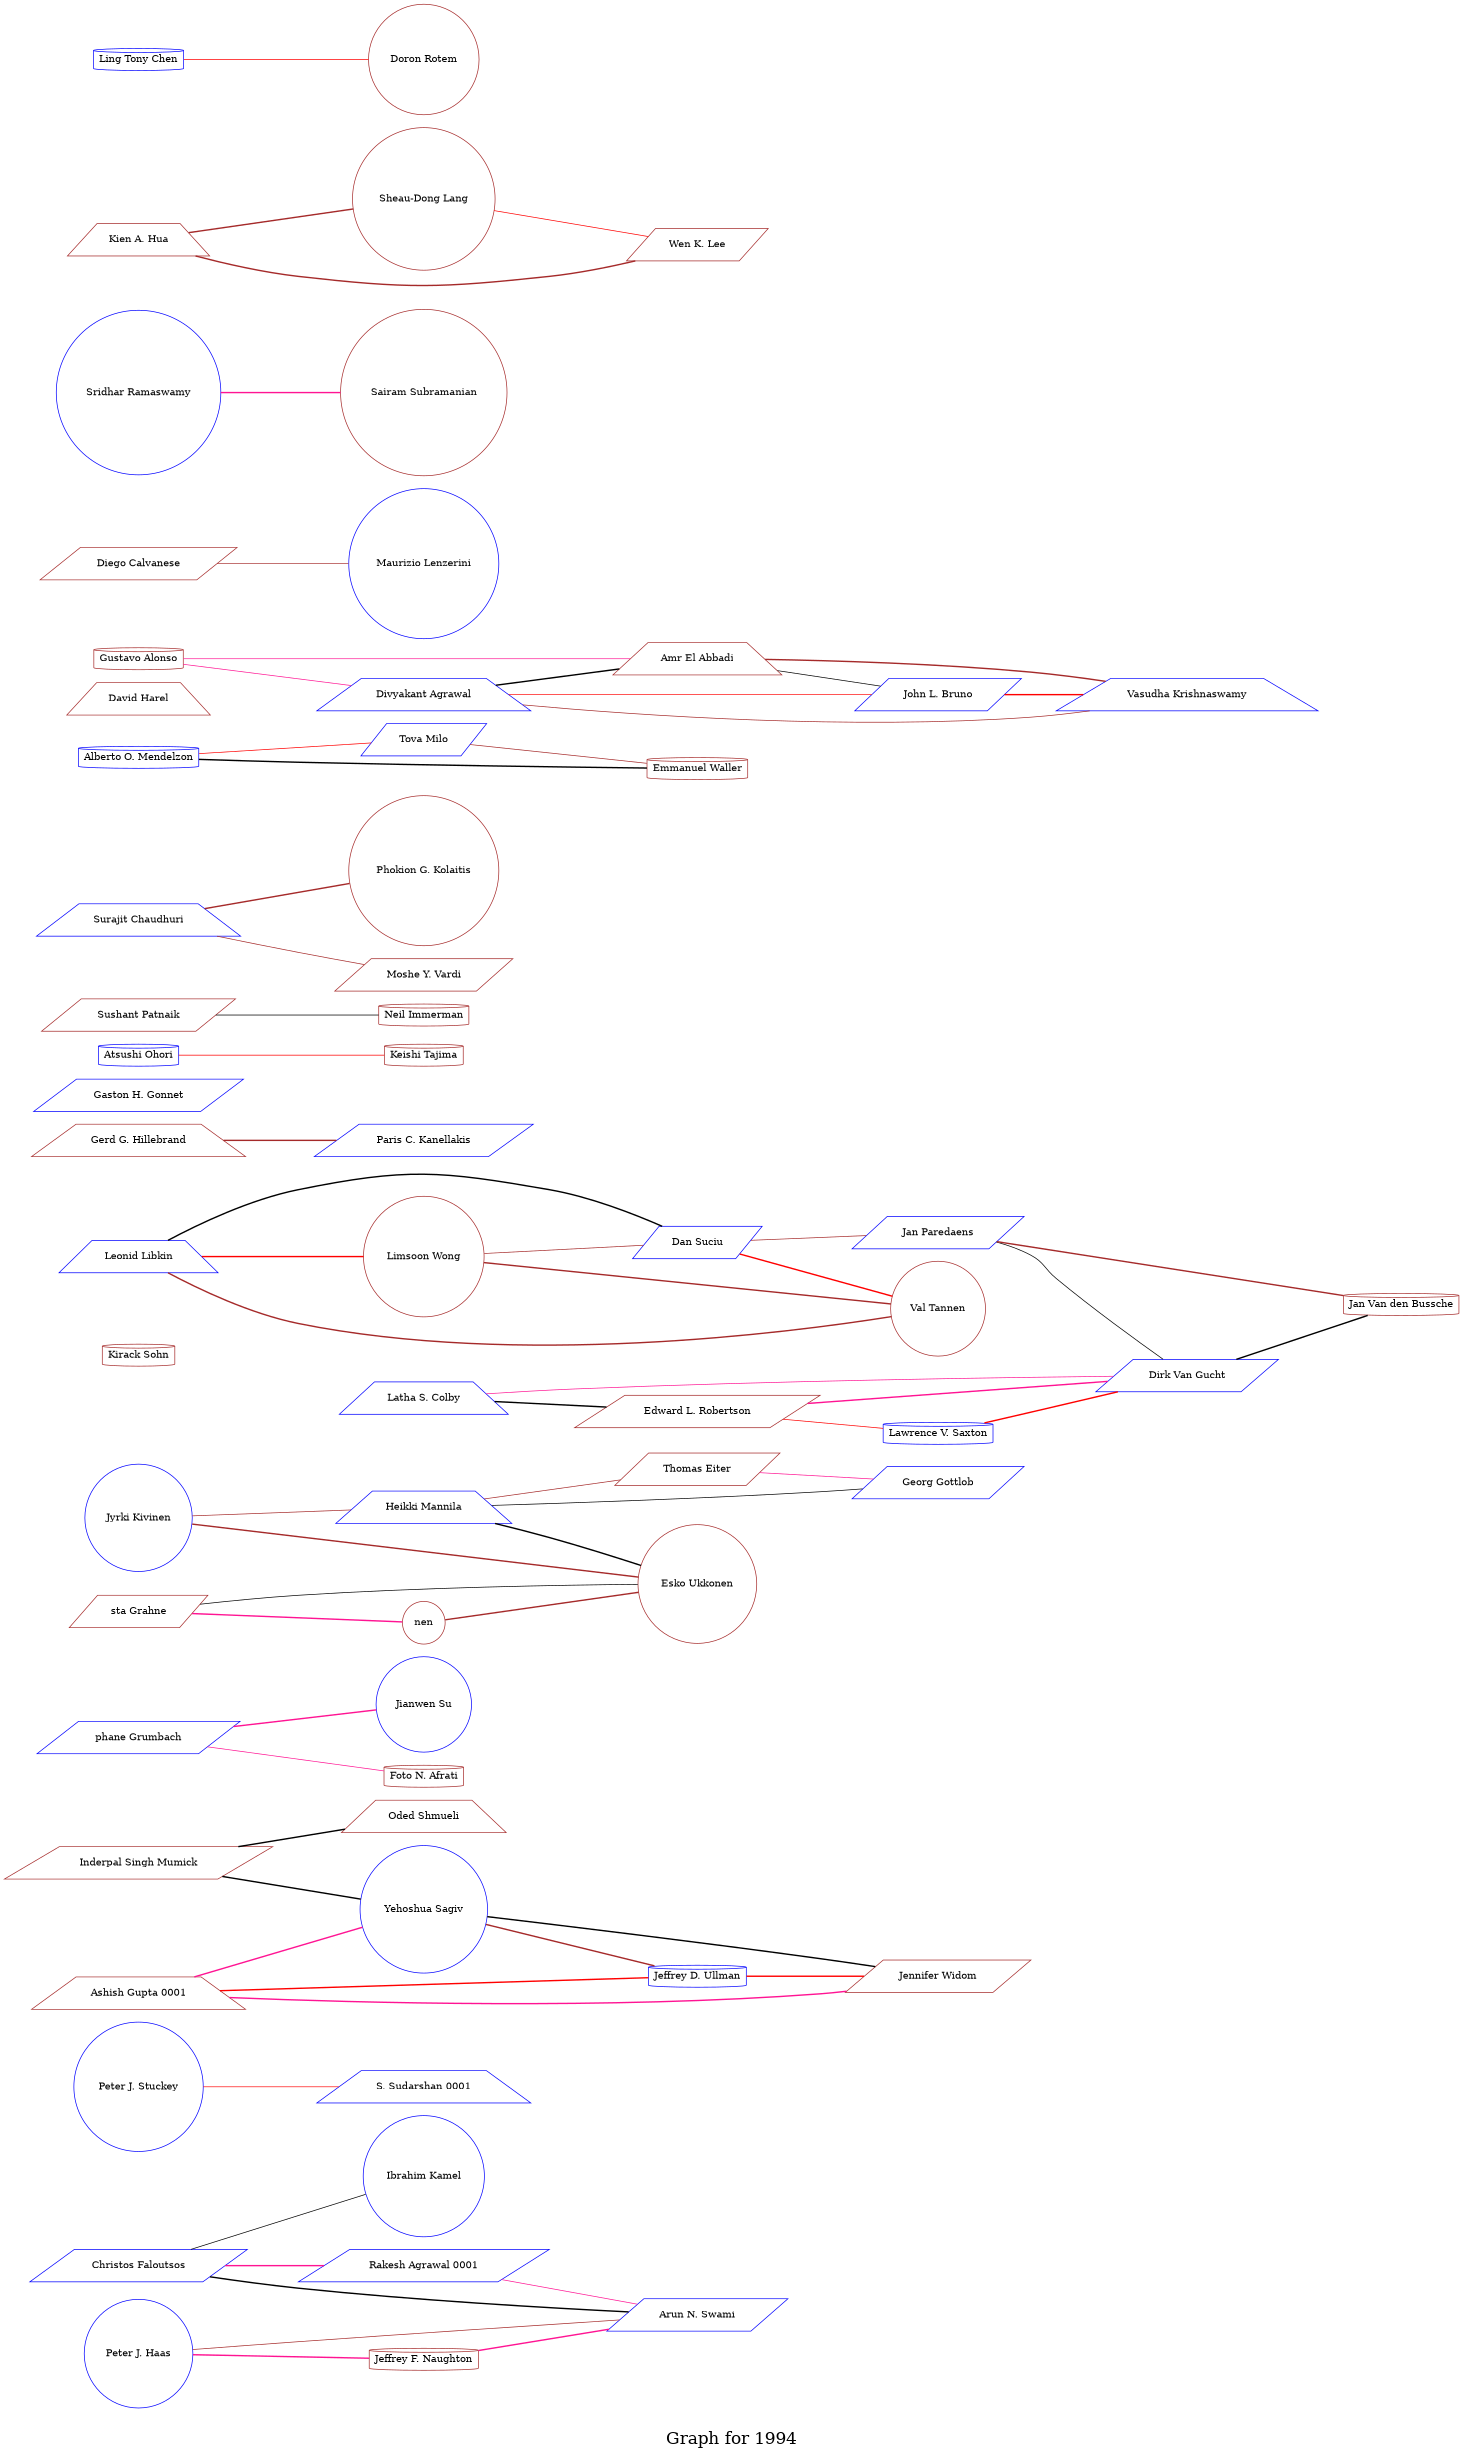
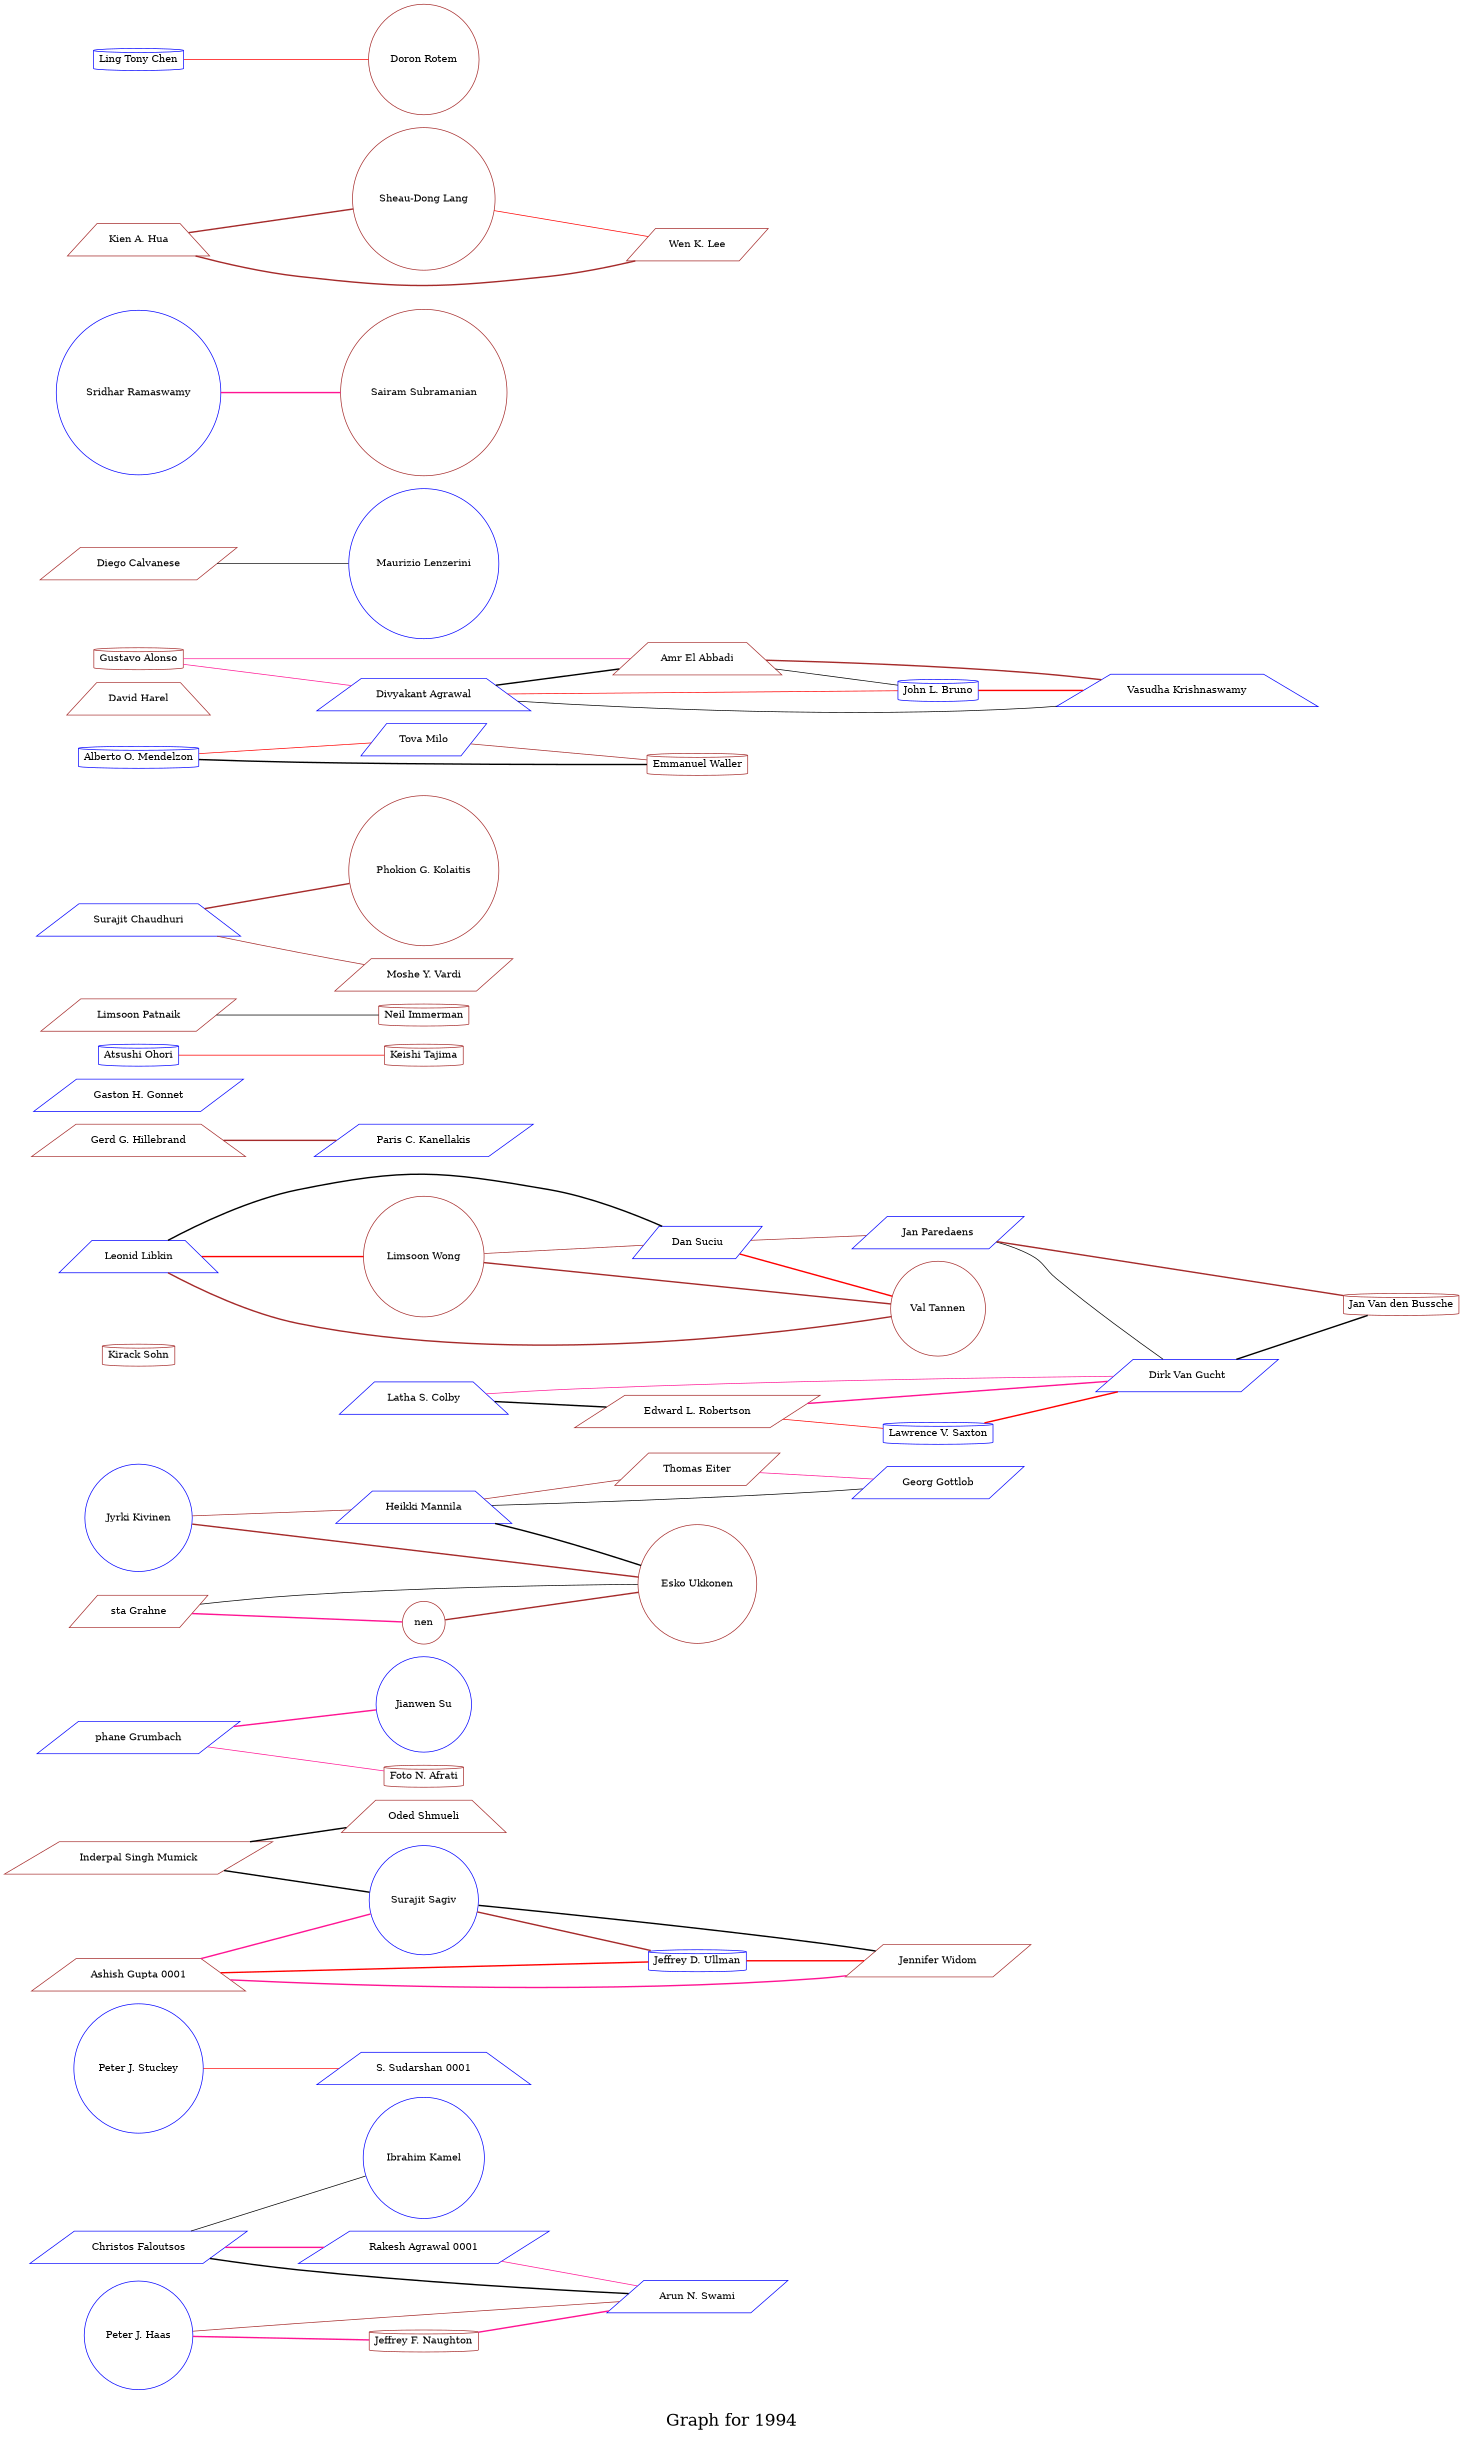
edge "Diego Calvanese" -- "Maurizio Lenzerini": color brown -> black
node "John L. Bruno": shape parallelogram -> cylinder
edge "Divyakant Agrawal" -- "Vasudha Krishnaswamy": color brown -> black
node "Sushant Patnaik": label "Sushant Patnaik" -> "Limsoon Patnaik"
node "Yehoshua Sagiv": label "Yehoshua Sagiv" -> "Surajit Sagiv"
